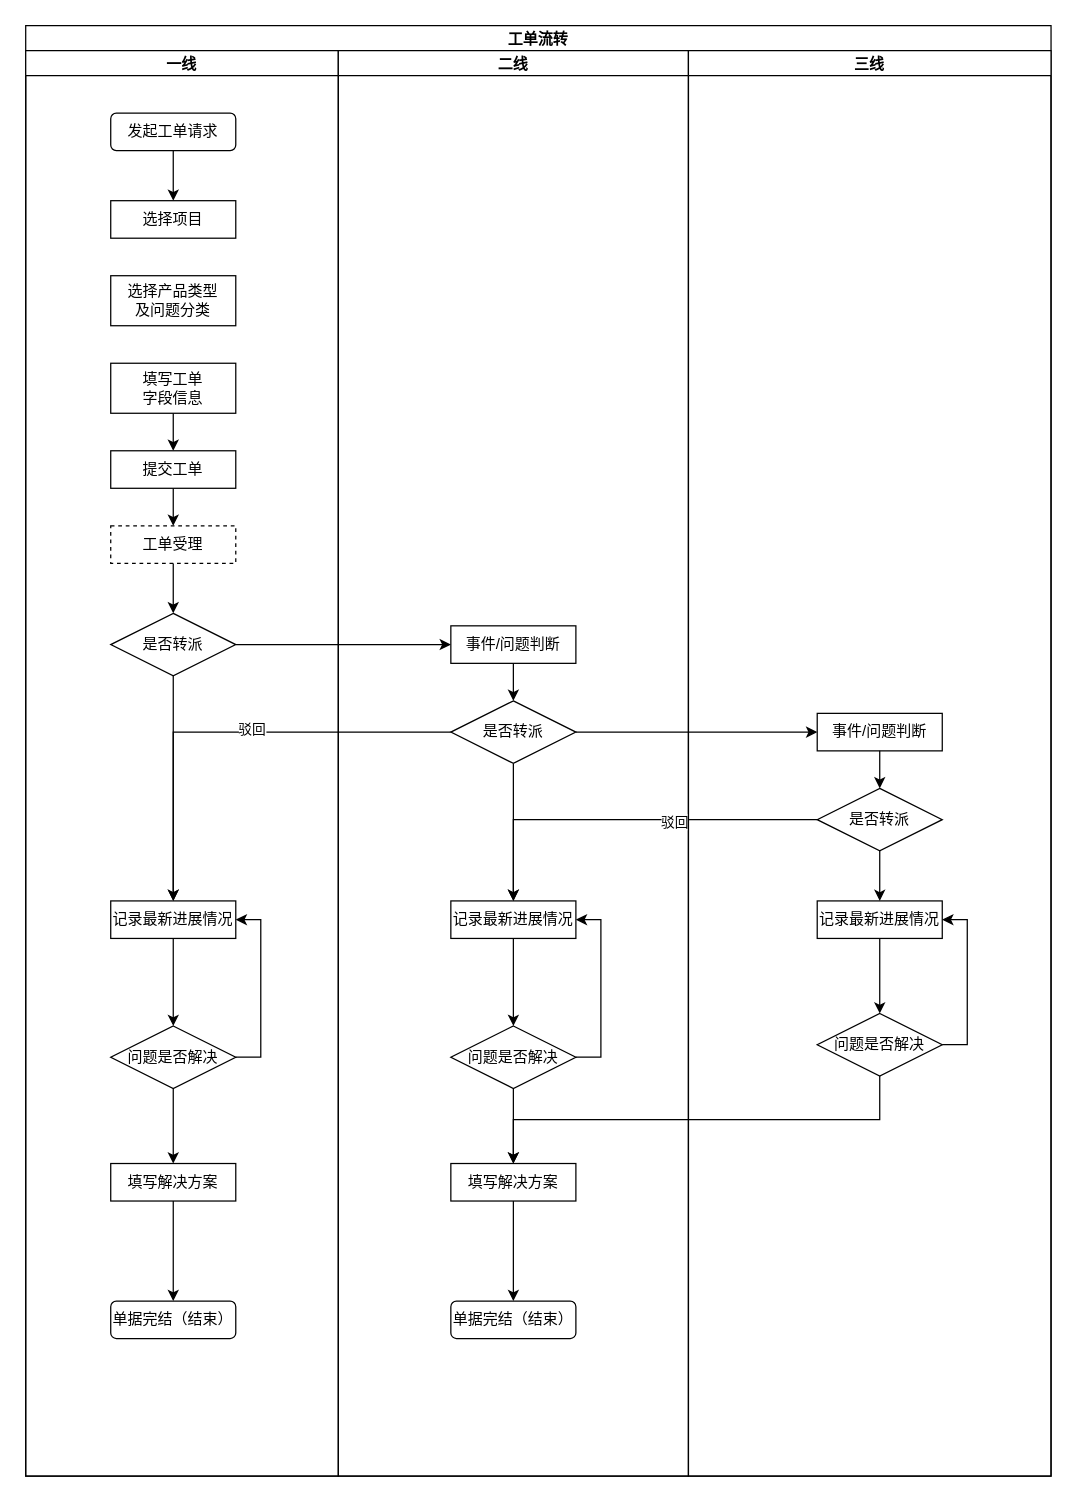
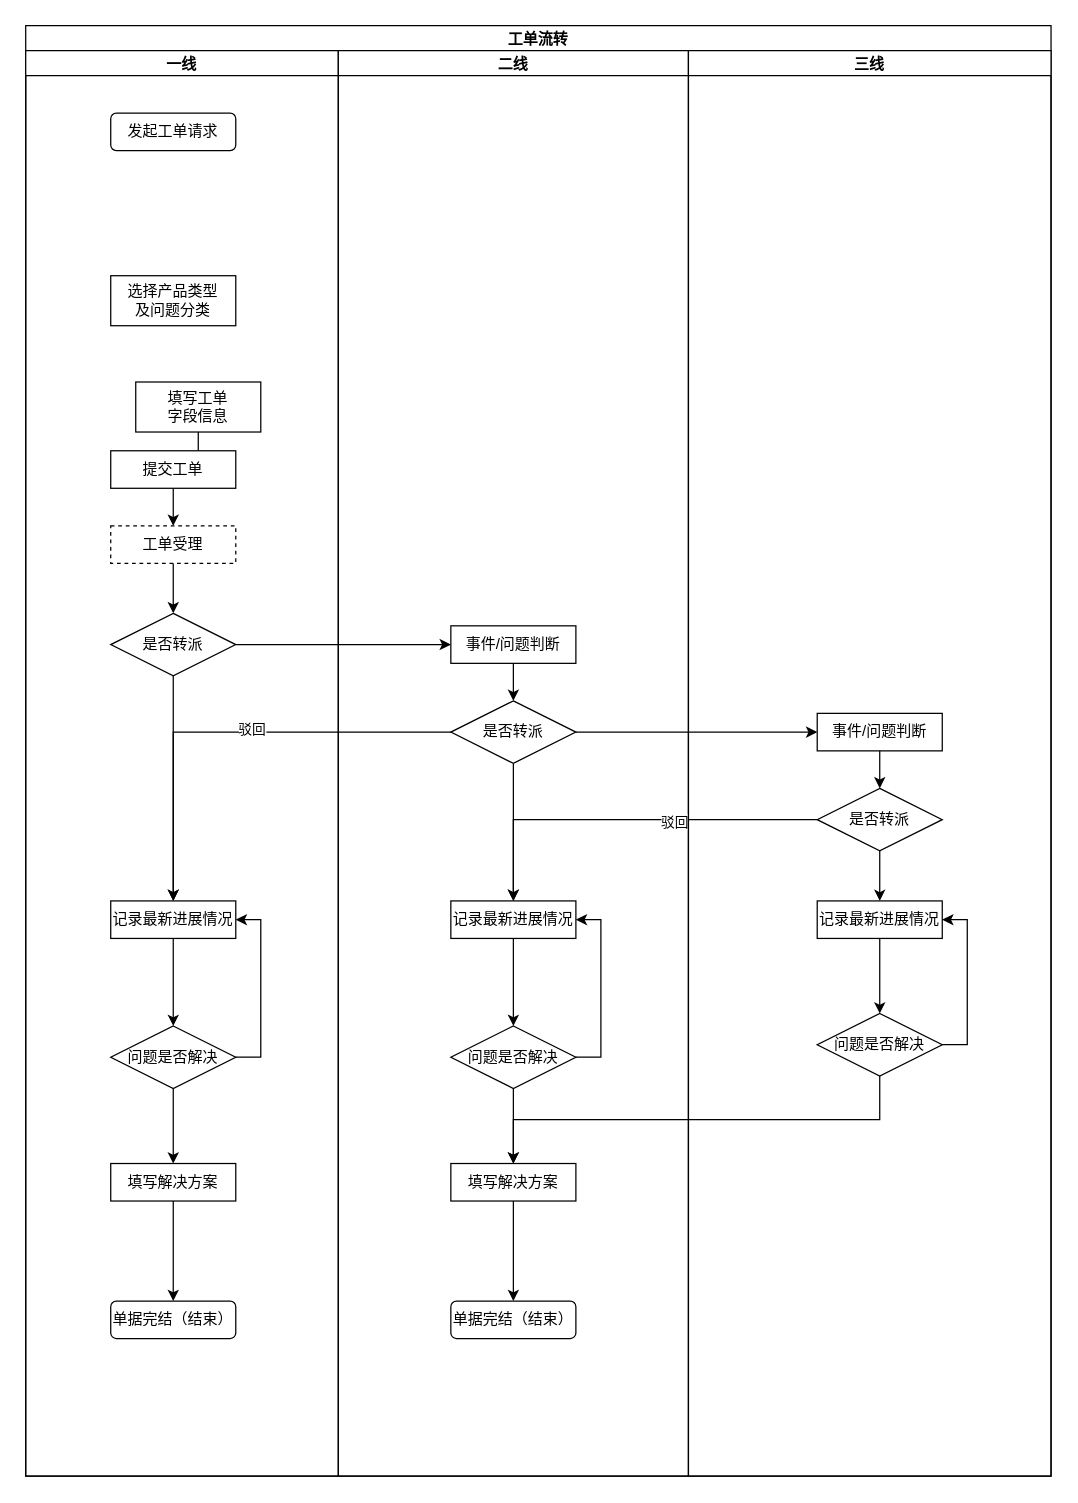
edge "发起工单请求" -> "选择项目": removed
node "选择项目": removed
node "填写工单 字段信息": moved (173, 388) -> (198, 407)
